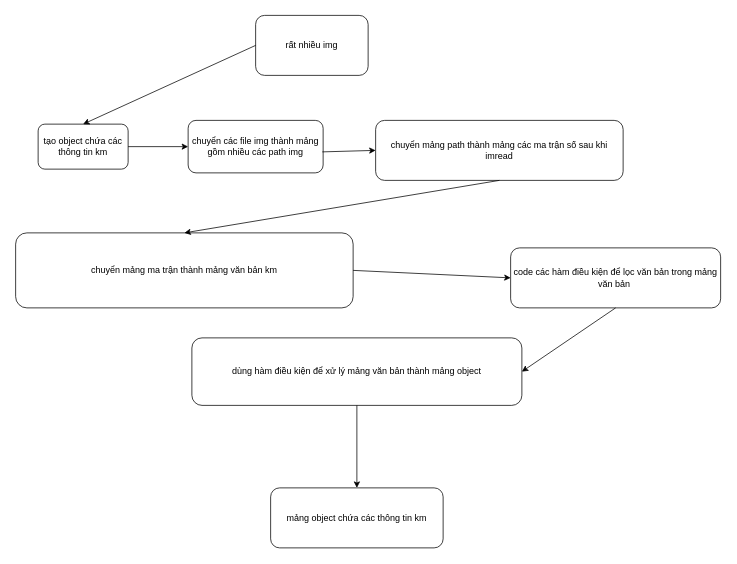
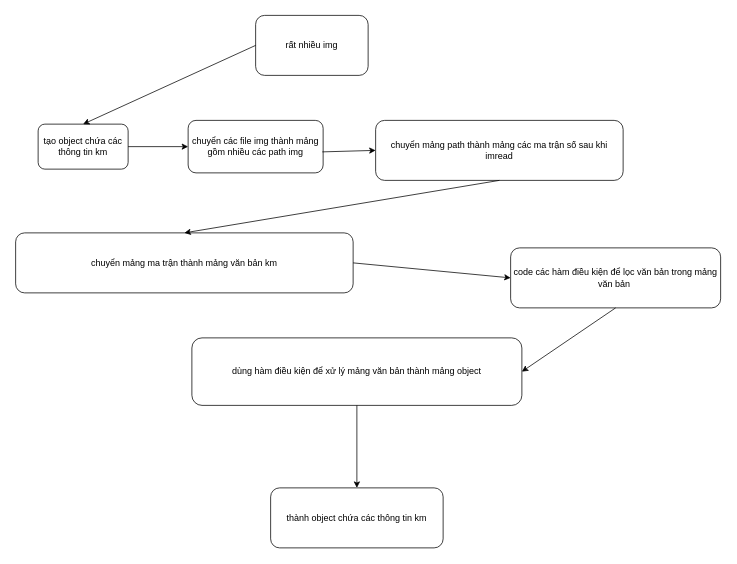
node "chuyển mảng ma trận thành mảng văn bản km": size 338x75 -> 338x60
node "mảng object chứa các thông tin km": label "mảng object chứa các thông tin km" -> "thành object chứa các thông tin km"
